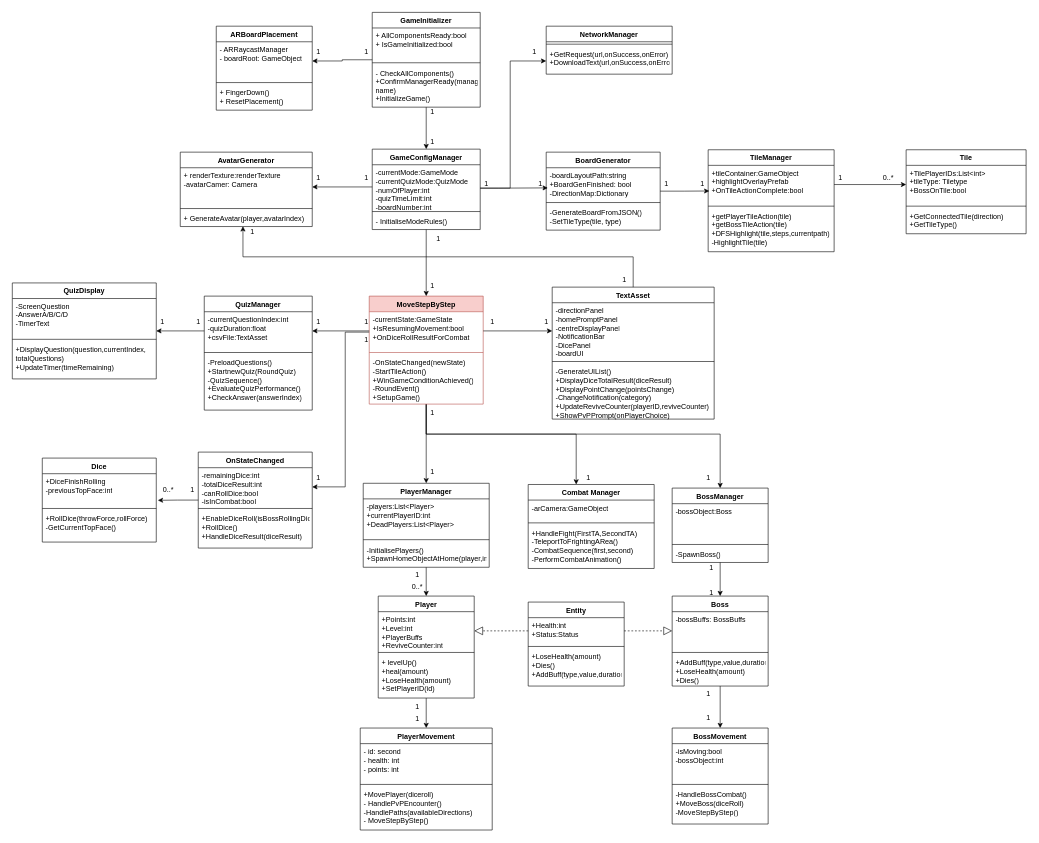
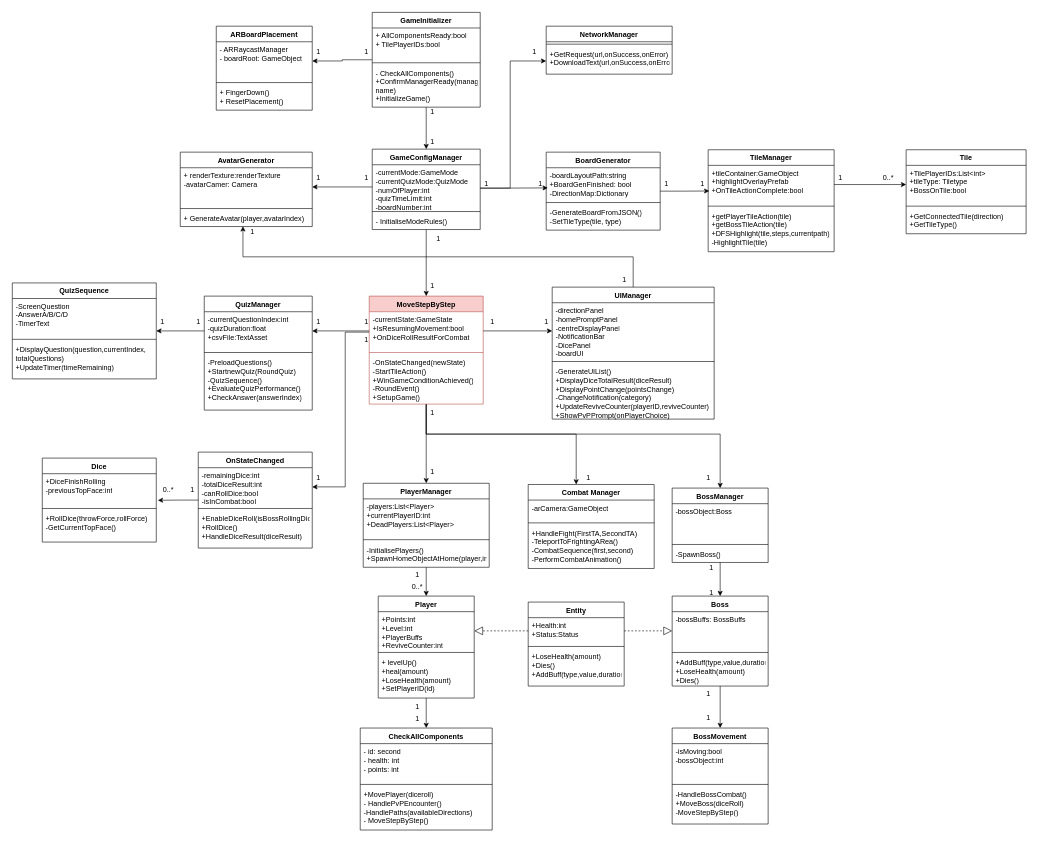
node "+ AllComponentsReady:bool + IsGameInitialized:bool": label "+ AllComponentsReady:bool + IsGameInitialized:bool" -> "+ AllComponentsReady:bool + TilePlayerIDs:bool"
node "QuizDisplay": label "QuizDisplay" -> "QuizSequence"
node "TextAsset": label "TextAsset" -> "UIManager"
node "PlayerMovement": label "PlayerMovement" -> "CheckAllComponents"
